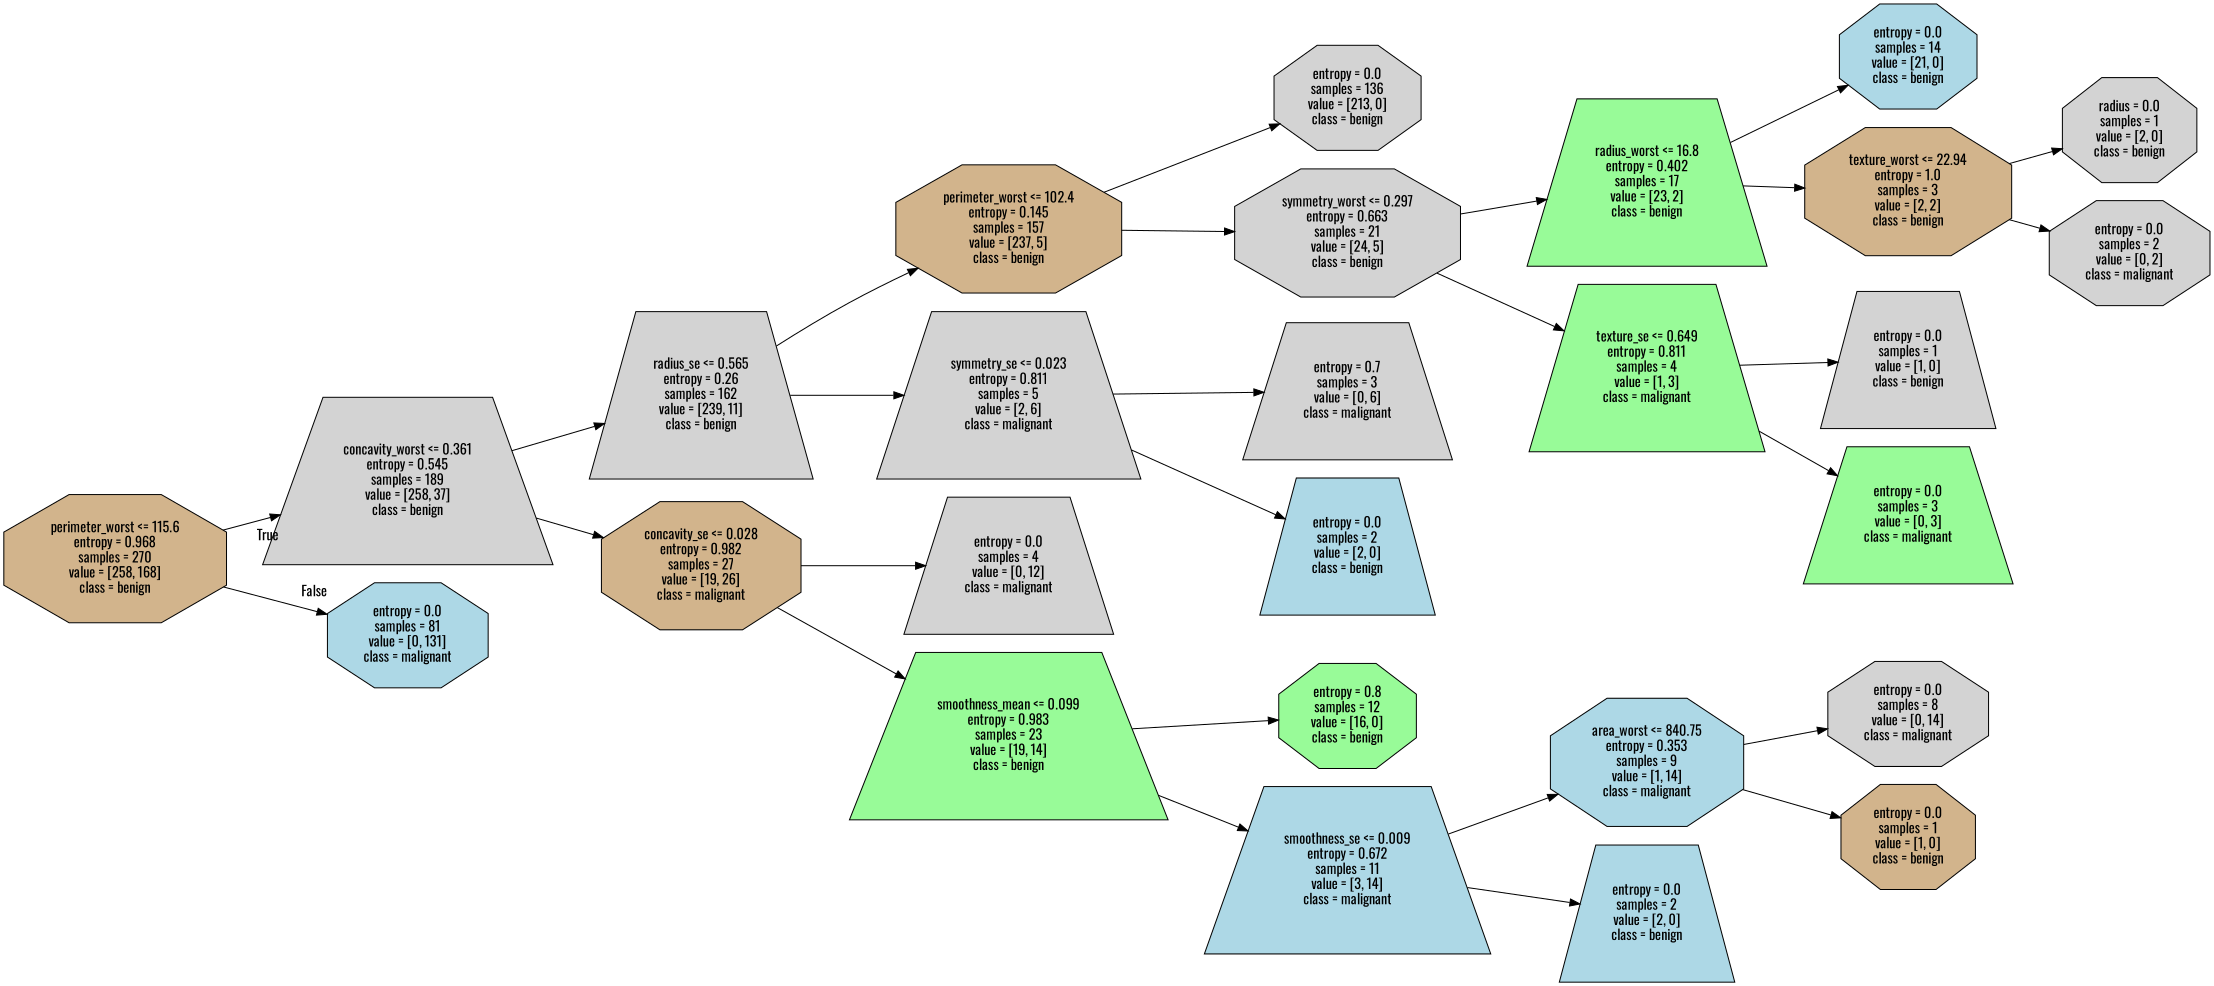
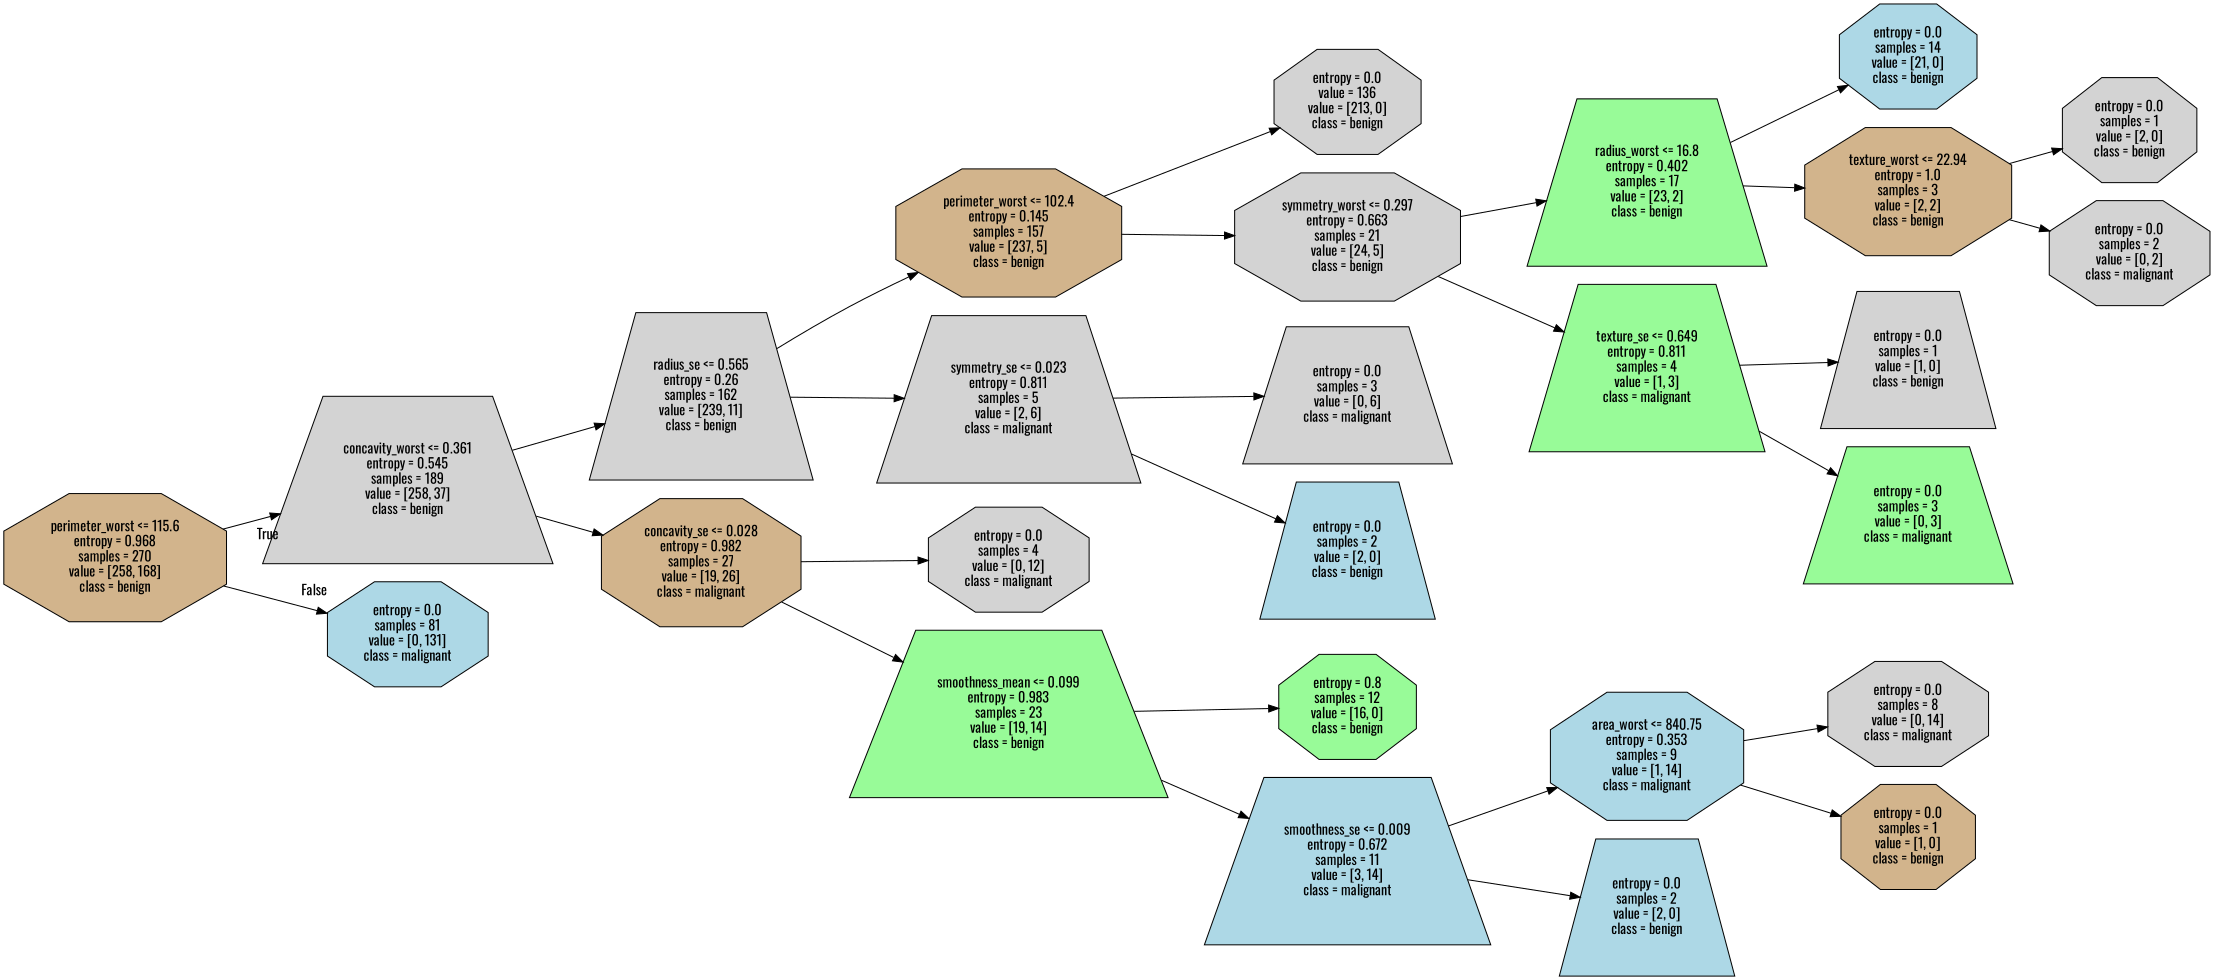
node "entropy = 0.0 samples = 136 value = [213, 0] class = benign": label "entropy = 0.0 samples = 136 value = [213, 0] class = benign" -> "entropy = 0.0 value = 136 value = [213, 0] class = benign"
node "radius = 0.0 samples = 1 value = [2, 0] class = benign": label "radius = 0.0 samples = 1 value = [2, 0] class = benign" -> "entropy = 0.0 samples = 1 value = [2, 0] class = benign"
node "entropy = 0.7 samples = 3 value = [0, 6] class = malignant": label "entropy = 0.7 samples = 3 value = [0, 6] class = malignant" -> "entropy = 0.0 samples = 3 value = [0, 6] class = malignant"
node "entropy = 0.0 samples = 4 value = [0, 12] class = malignant": shape trapezium -> octagon
